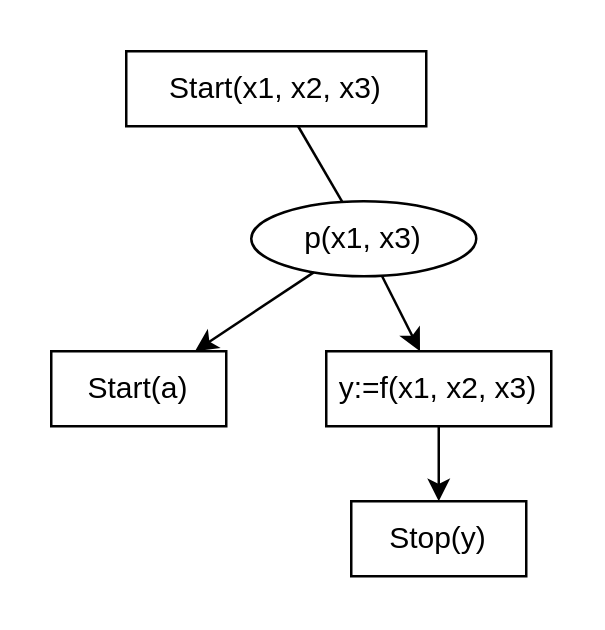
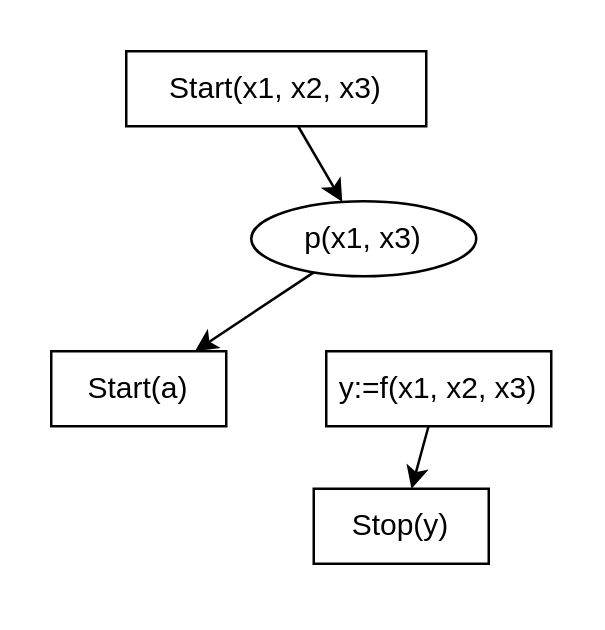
edge "Start(x1, x2, x3)" -- "p(x1, x3)": arrowhead none -> classic
edge "p(x1, x3)" -> "y:=f(x1, x2, x3)": removed
node "Stop(y)": moved (439, 539) -> (401, 526)
